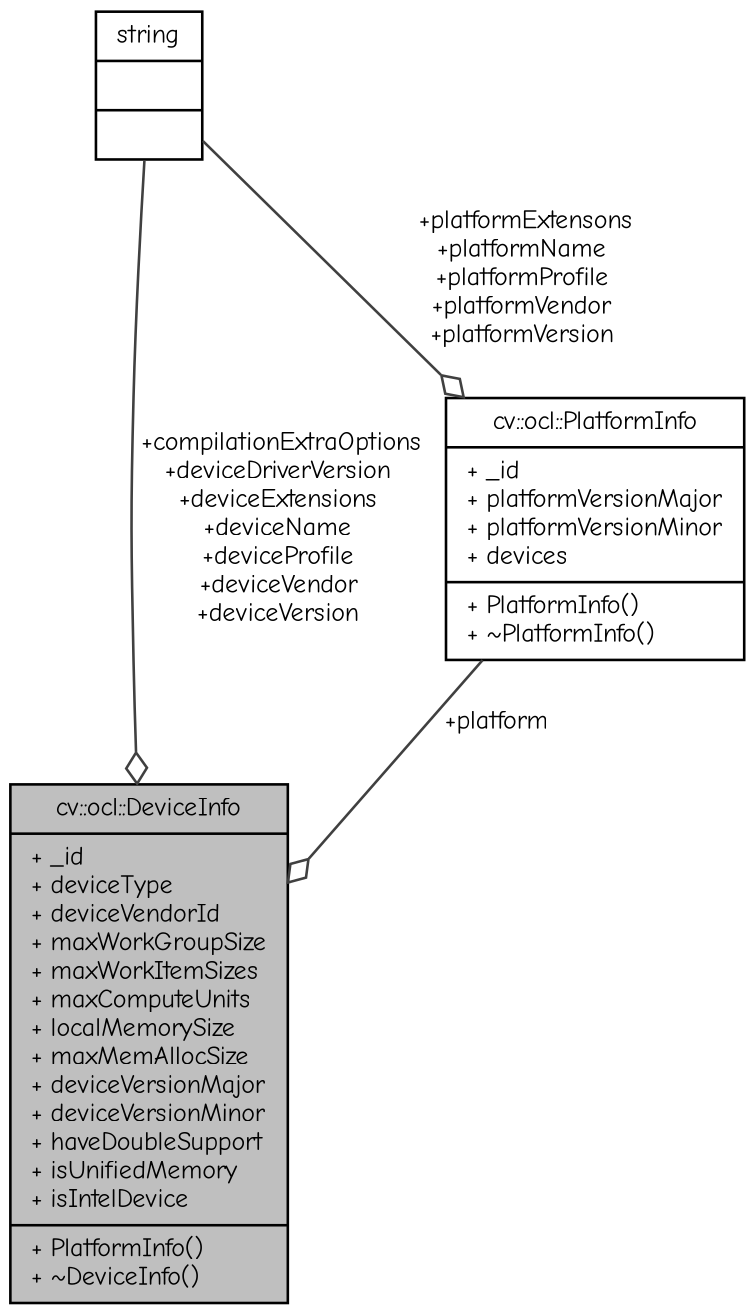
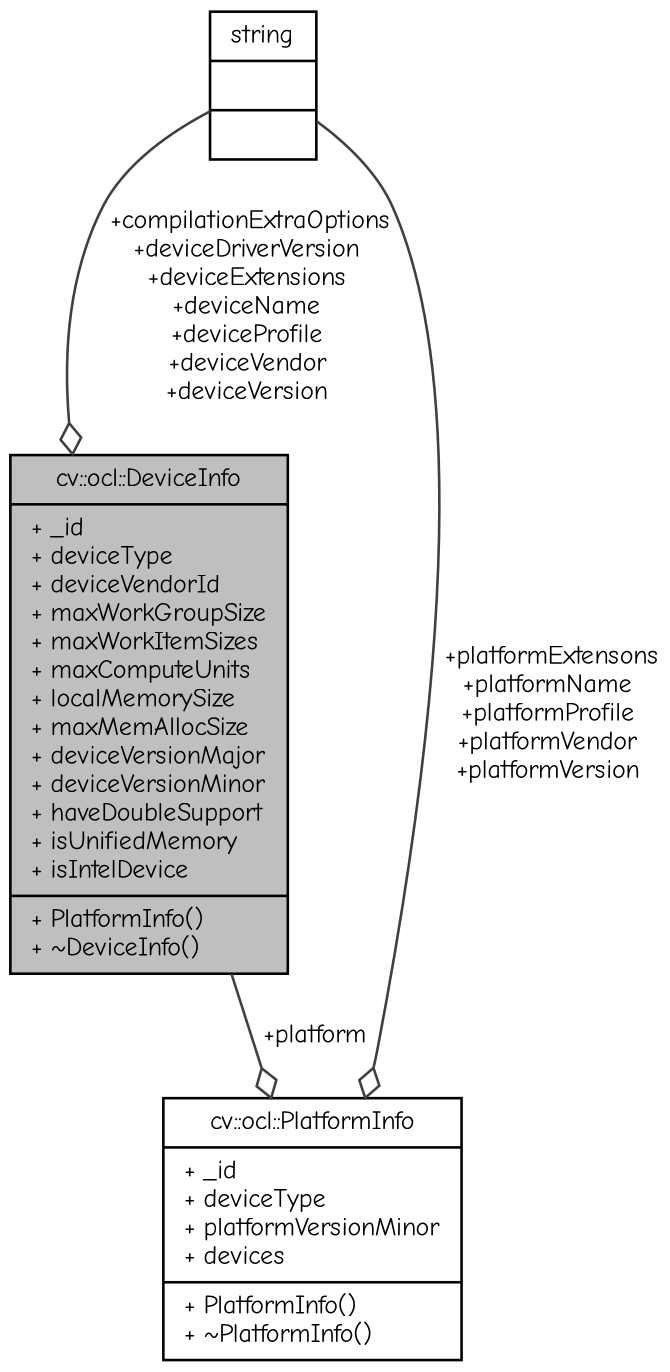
node "cv::ocl::PlatformInfo": text "+ platformVersionMajor" -> "+ deviceType"
edge "cv::ocl::PlatformInfo" -> "cv::ocl::DeviceInfo": reversed
